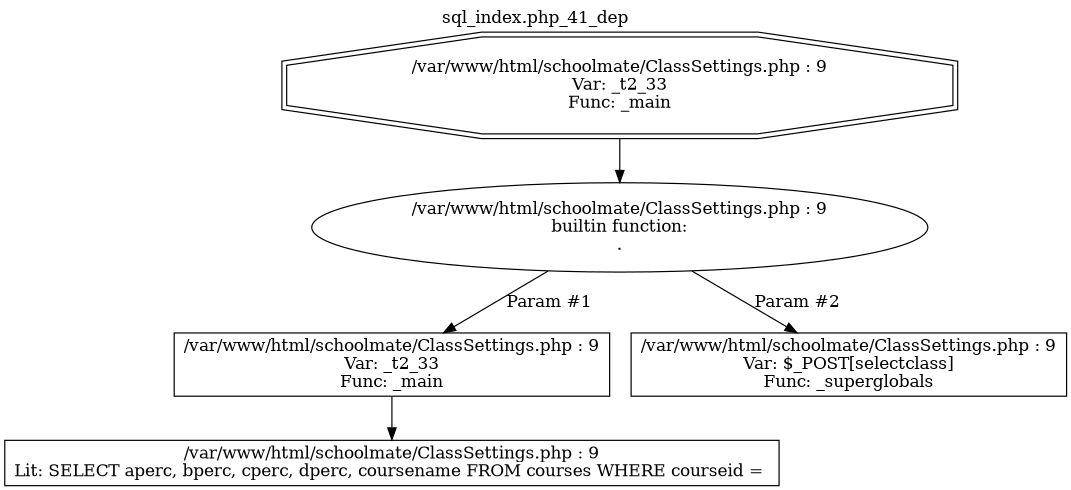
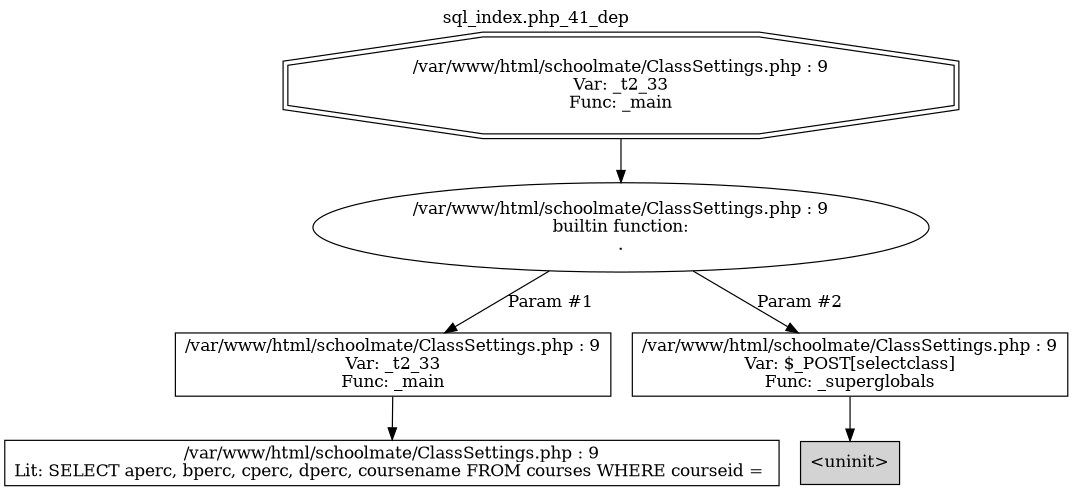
node "<uninit>": added
